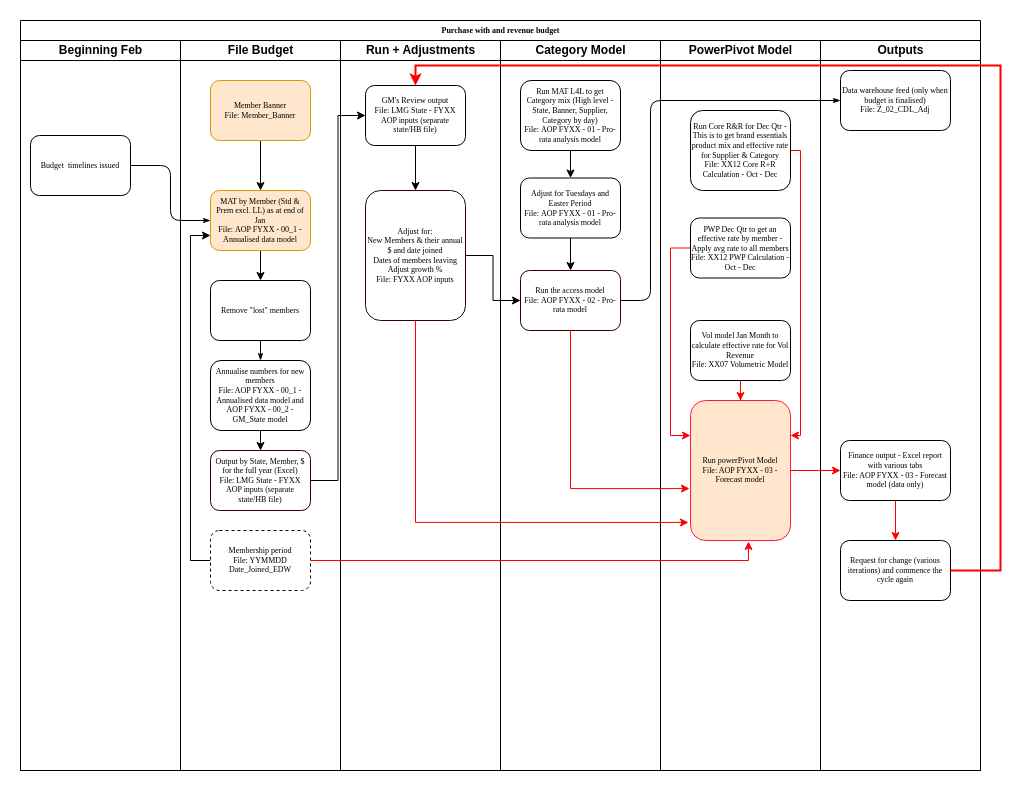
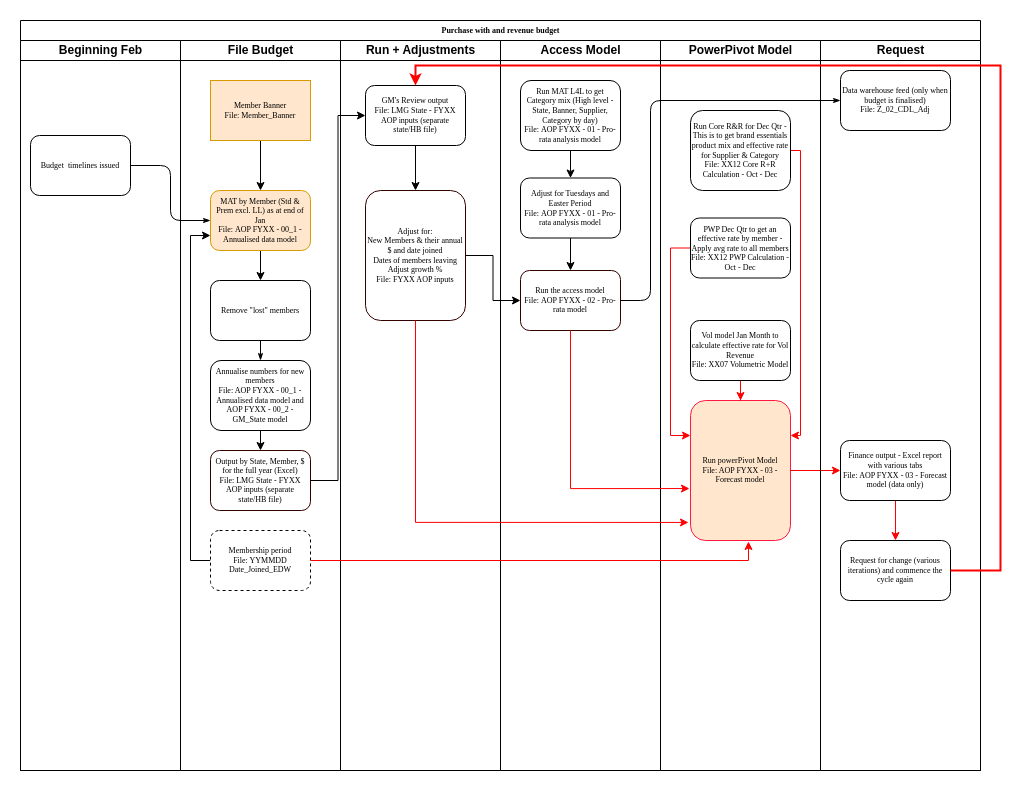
node "Category Model": label "Category Model" -> "Access Model"
node "Outputs": label "Outputs" -> "Request"
node "Member Banner File: Member_Banner": shape rounded rectangle -> rectangle
